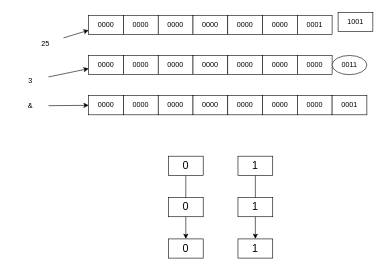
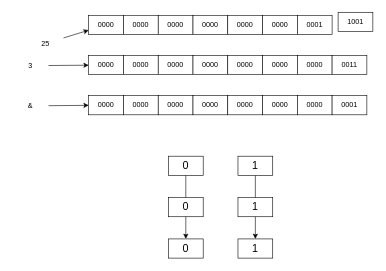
node "0011": shape ellipse -> rectangle
node "3": moved (30, 81) -> (30, 66)
